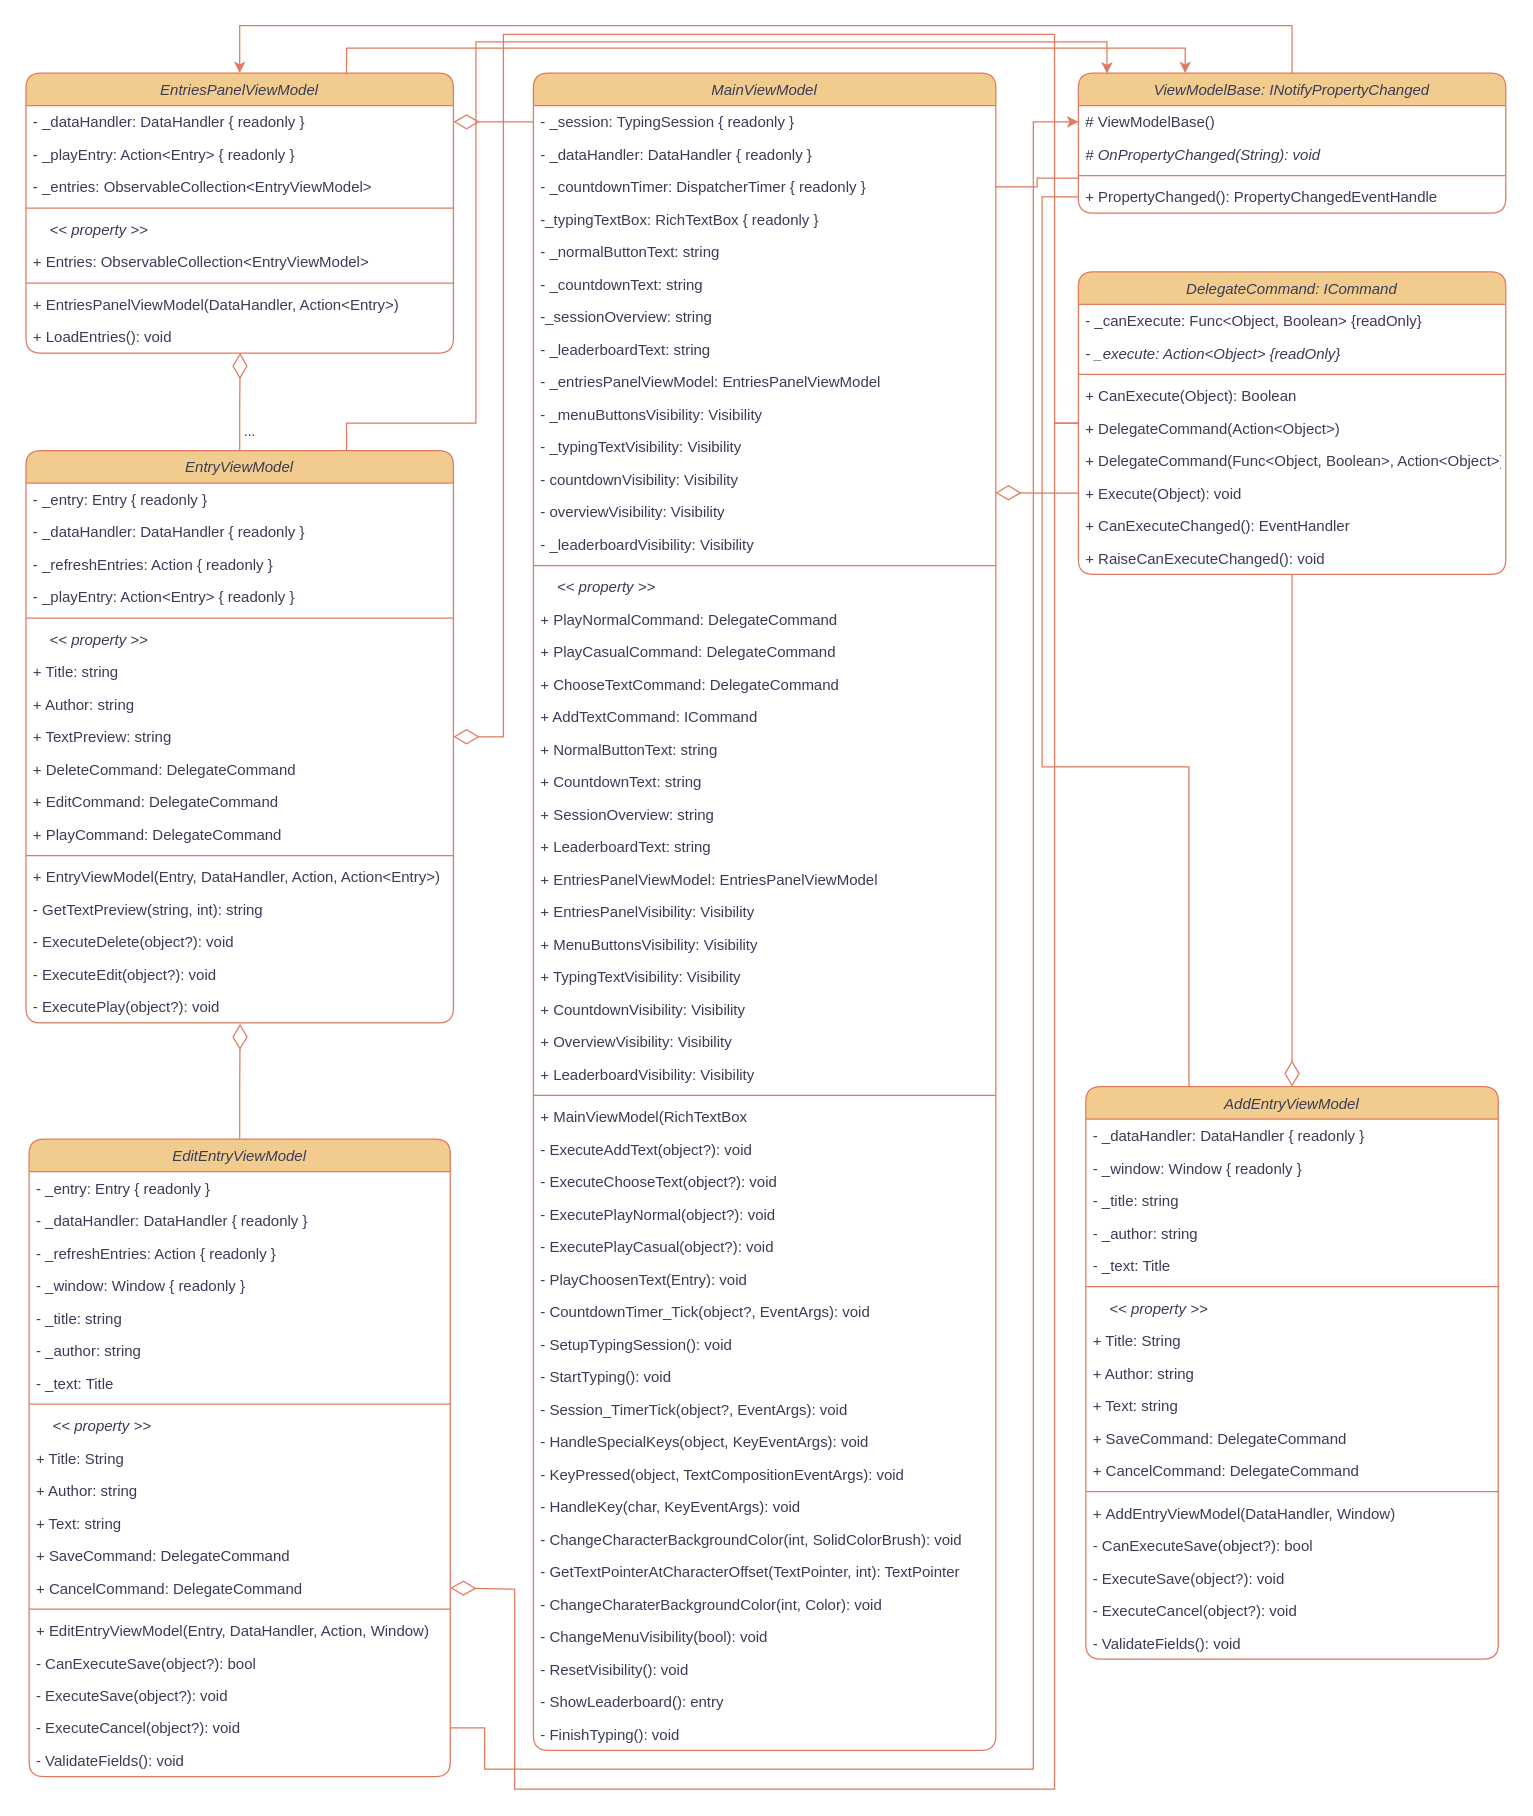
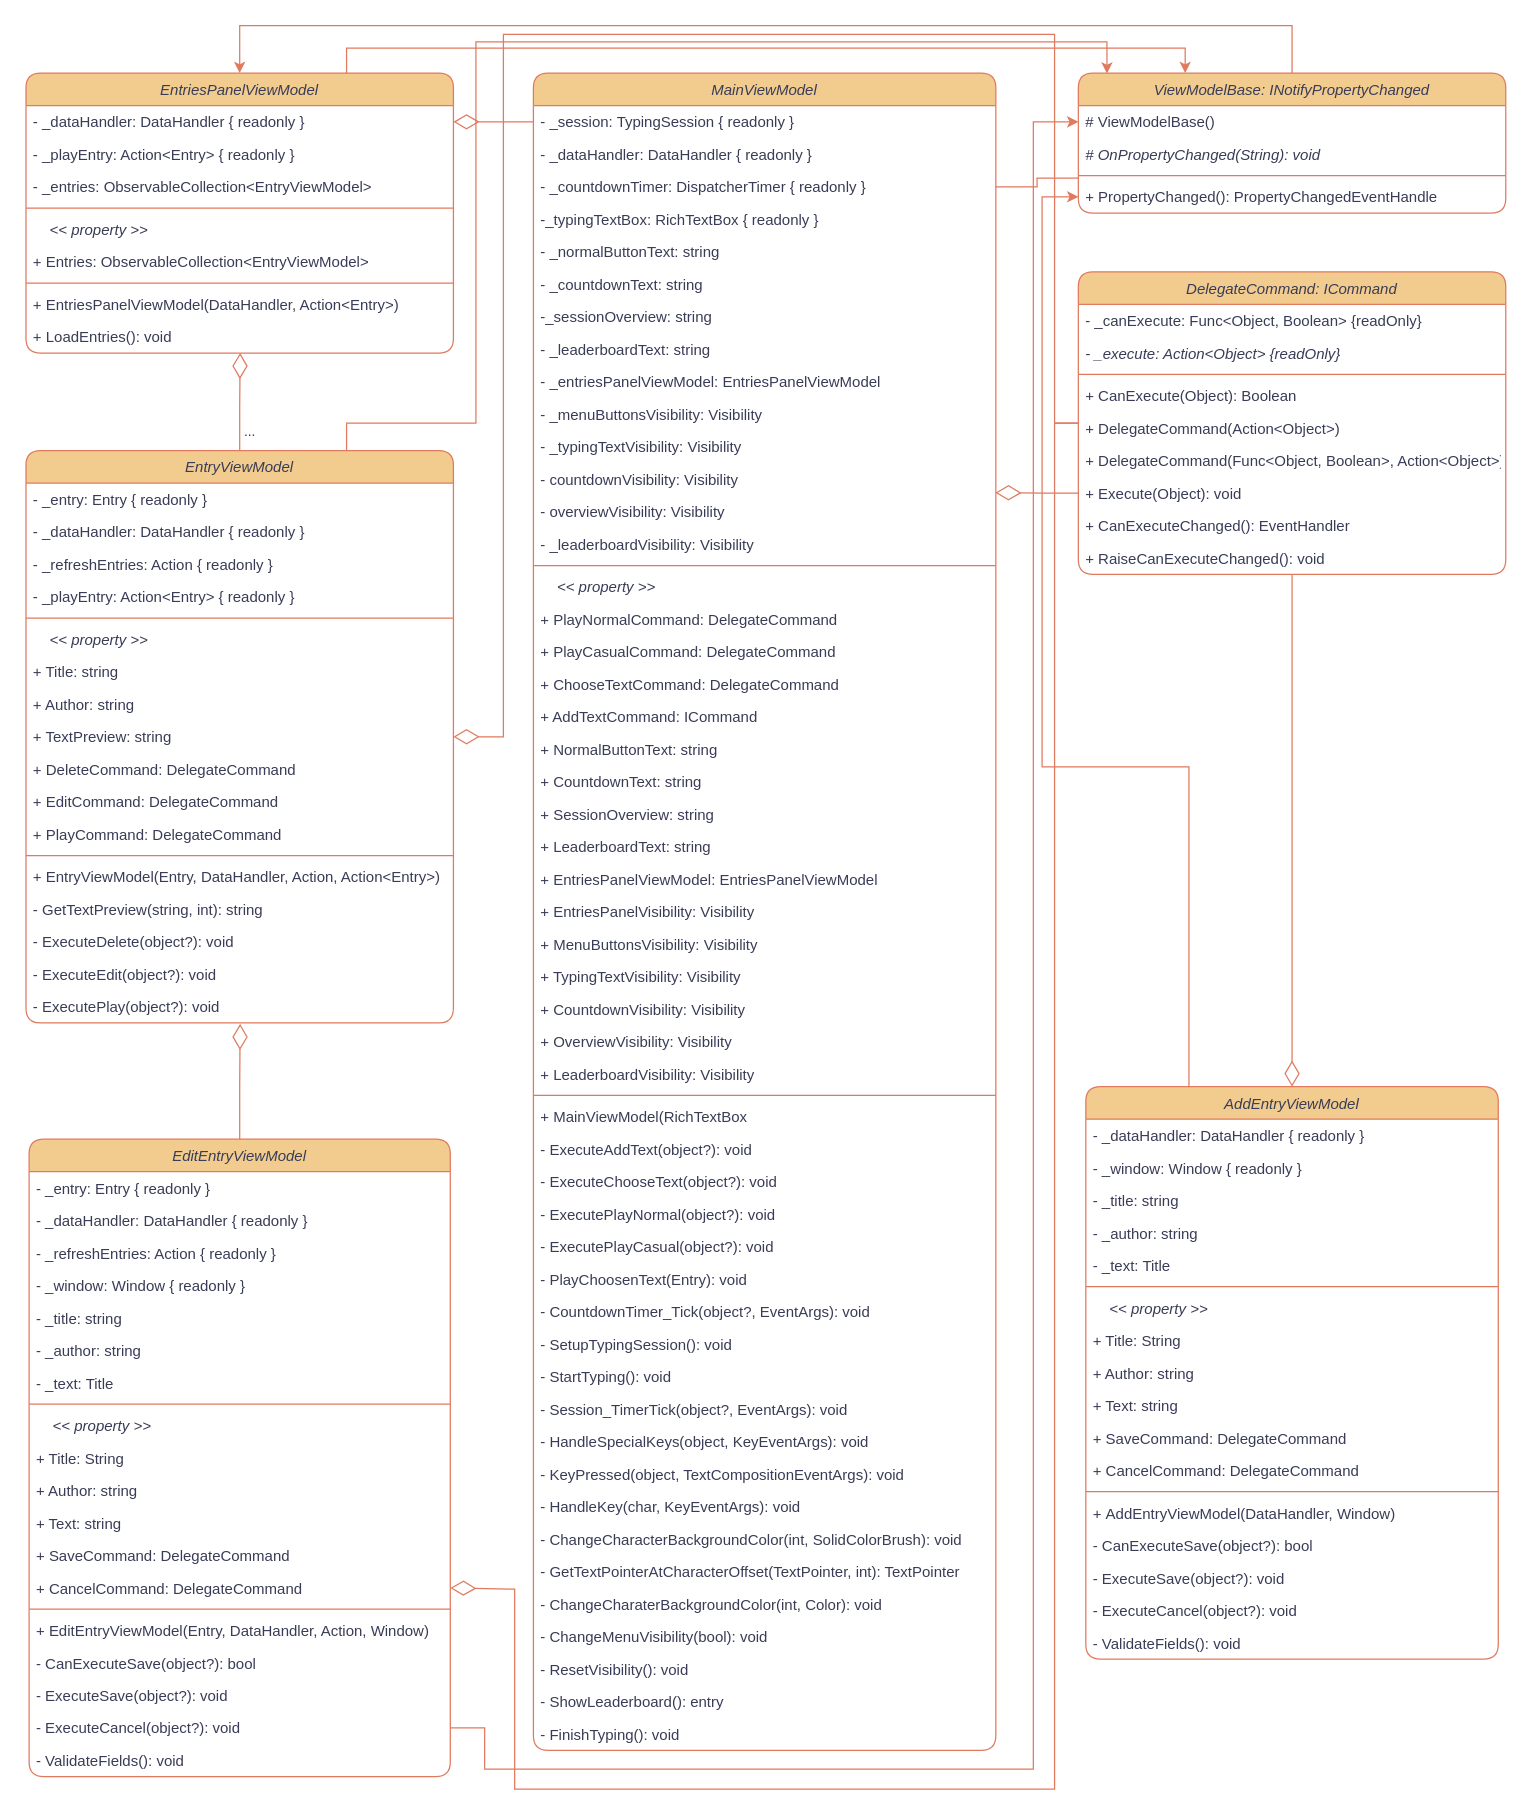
edge "+ PropertyChanged(): PropertyChangedEventHandle" -- "AddEntryViewModel": arrowhead none -> classic
